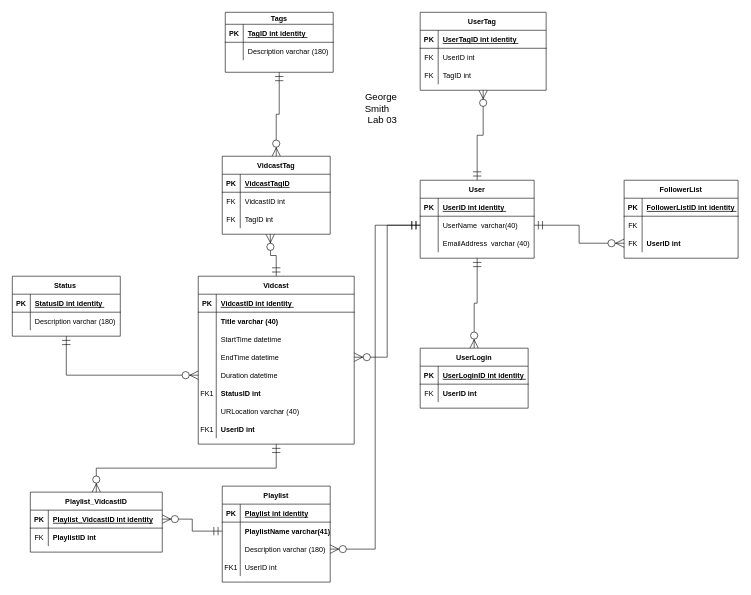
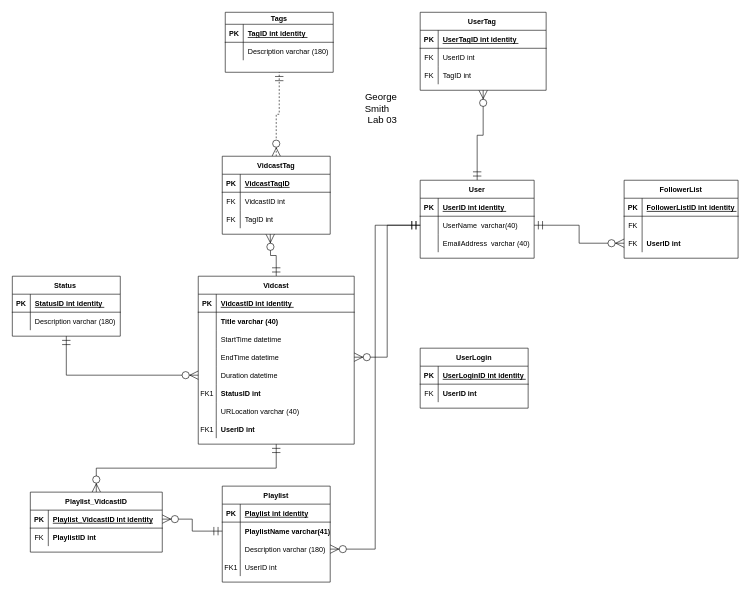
edge "Tags" -- "VidcastTag": style solid -> dashed
edge "User" -- "UserLogin": removed
